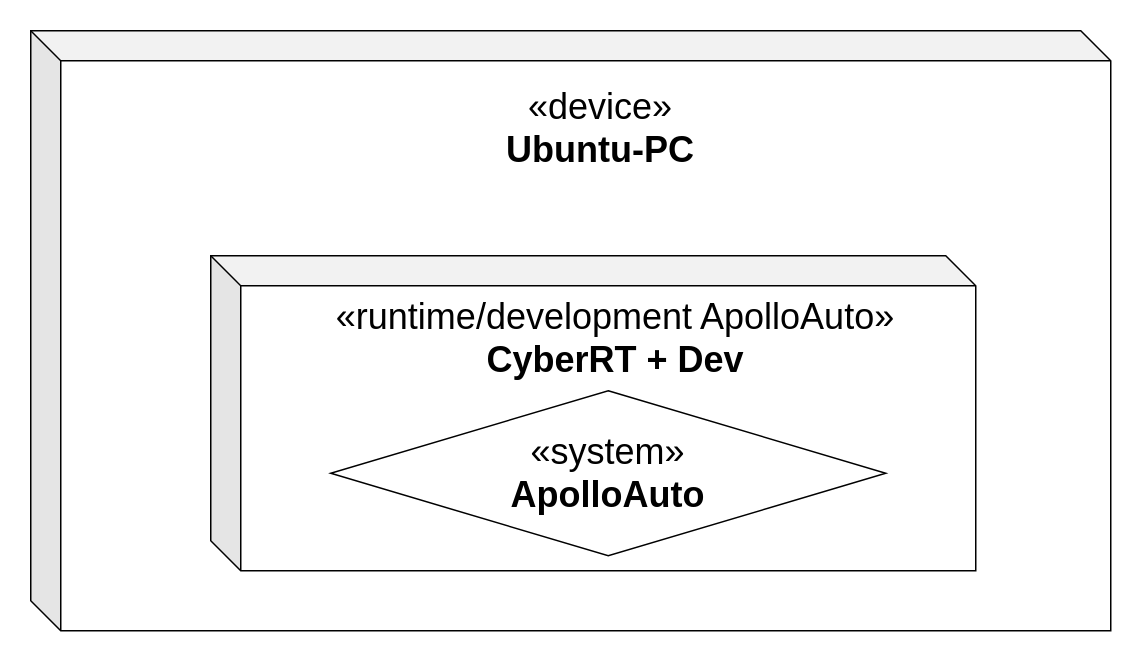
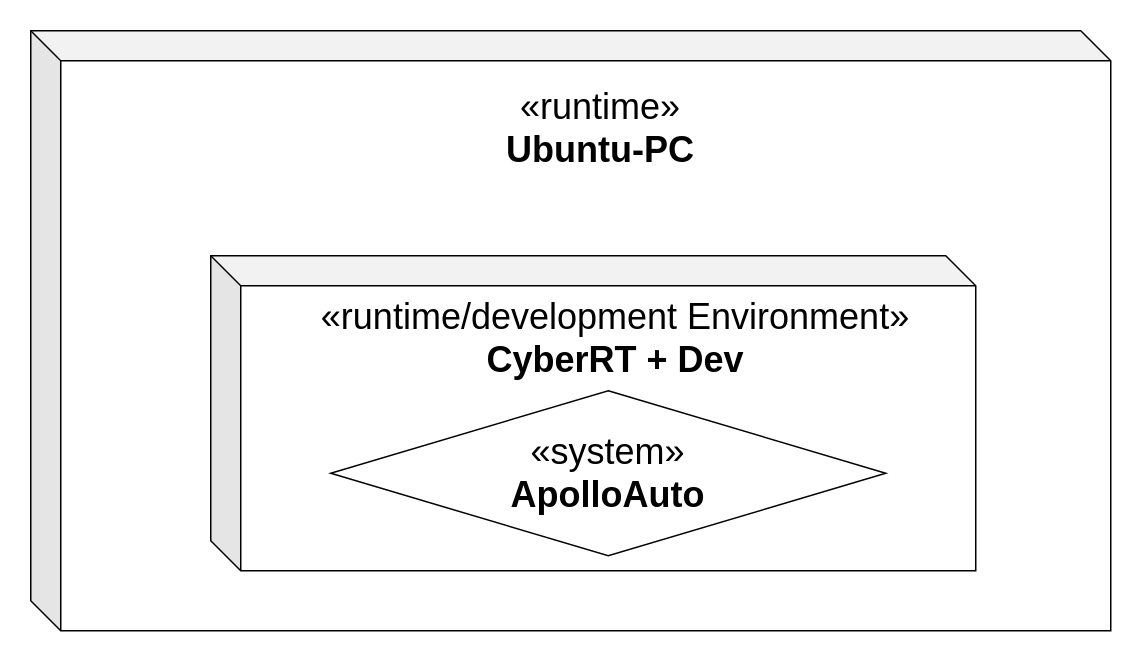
node "«device» Ubuntu-PC": label "«device» Ubuntu-PC" -> "«runtime» Ubuntu-PC"
node "«runtime/development ApolloAuto» CyberRT + Dev": label "«runtime/development ApolloAuto» CyberRT + Dev" -> "«runtime/development Environment» CyberRT + Dev"
